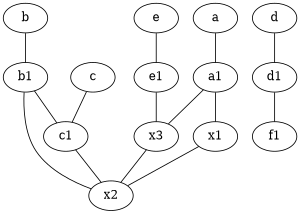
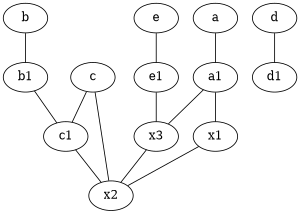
node "f1": removed
edge "b1" -- "x2": now "c" -- "x2"
